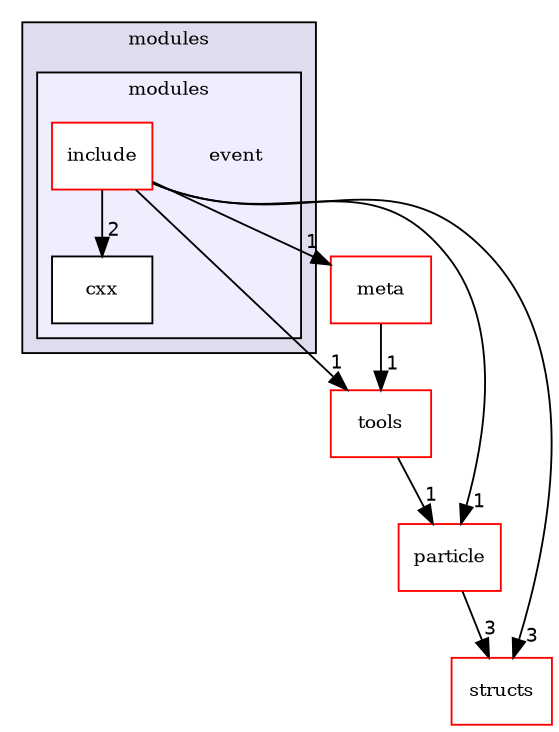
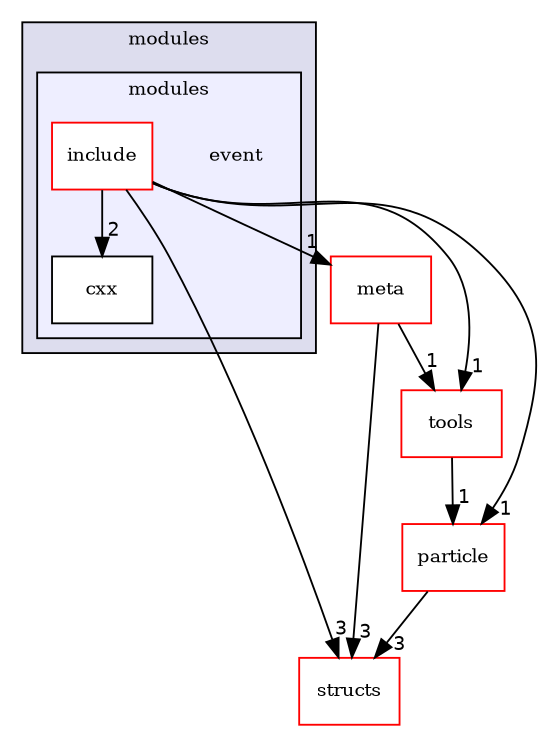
edge "meta" -> "structs": added
